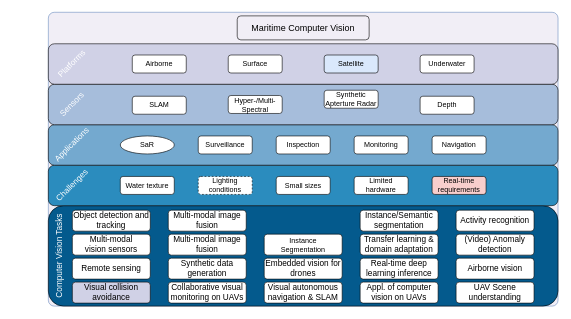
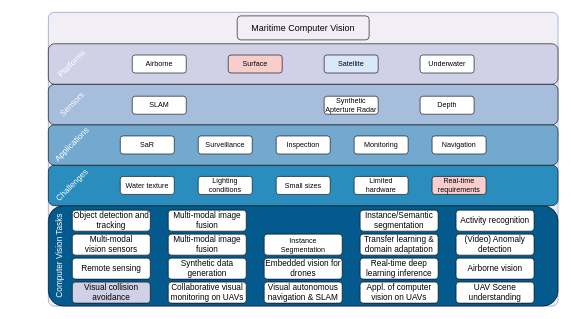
node "Surface": fillcolor #ffffff -> #f8cecc
node "Synthetic Apterture Radar": moved (351, 99) -> (351, 105)
node "Hyper-/Multi-Spectral": removed
node "SaR": shape ellipse -> rounded rectangle
node "Lighting conditions": style dashed -> solid
